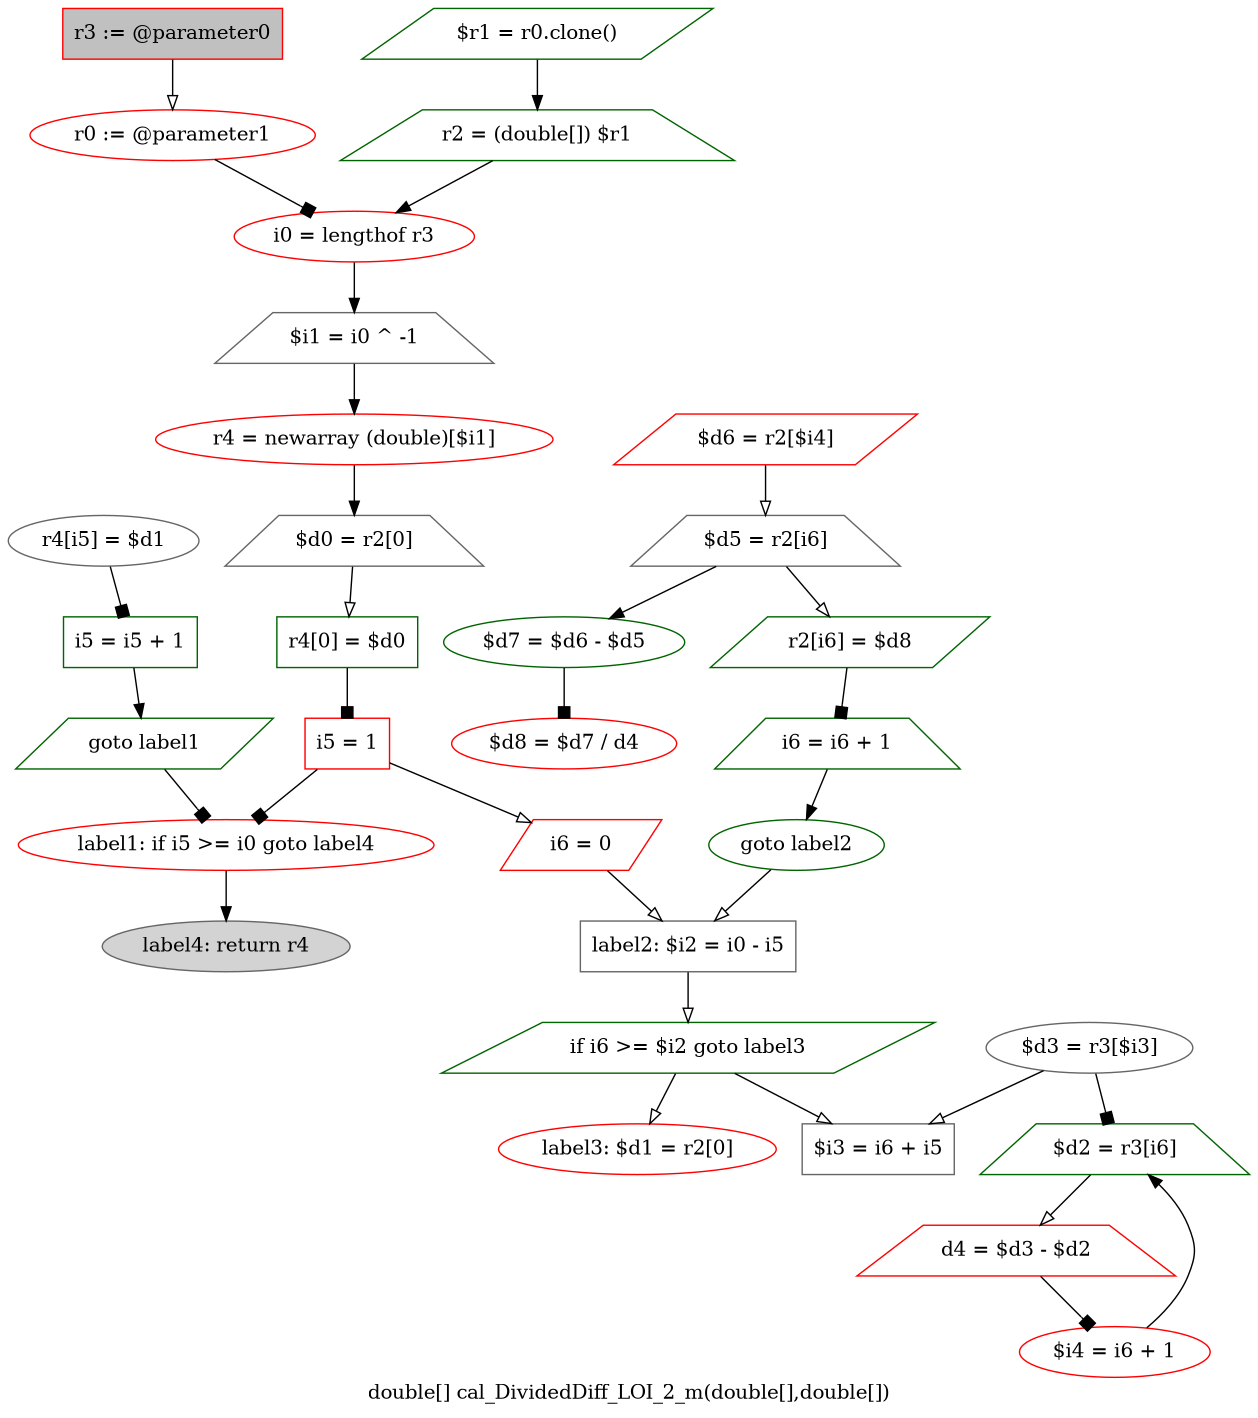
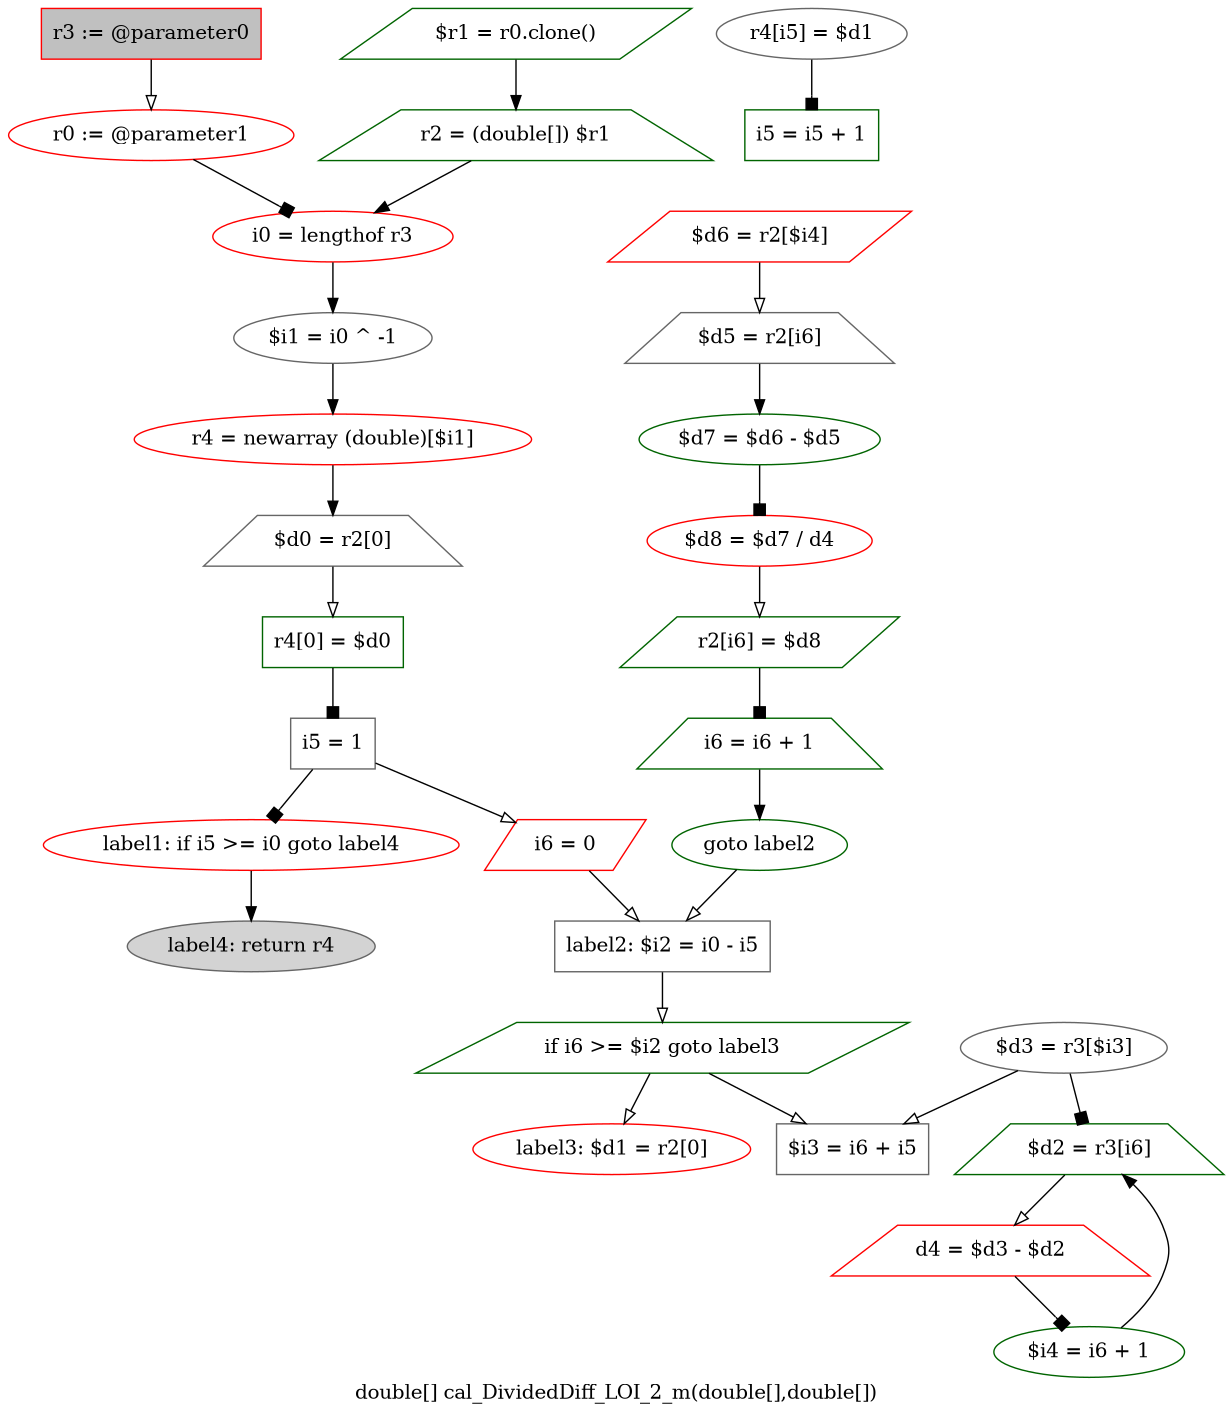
node "$i1 = i0 ^ -1": shape trapezium -> ellipse
edge "$d5 = r2[i6]" -> "r2[i6] = $d8": now "$d8 = $d7 / d4" -> "r2[i6] = $d8"
node "goto label1": removed
node "i5 = 1": color red -> gray40
node "$i4 = i6 + 1": color red -> darkgreen
